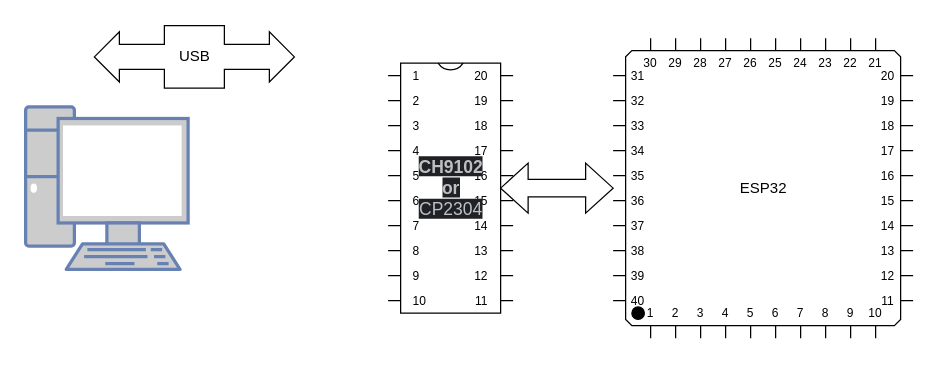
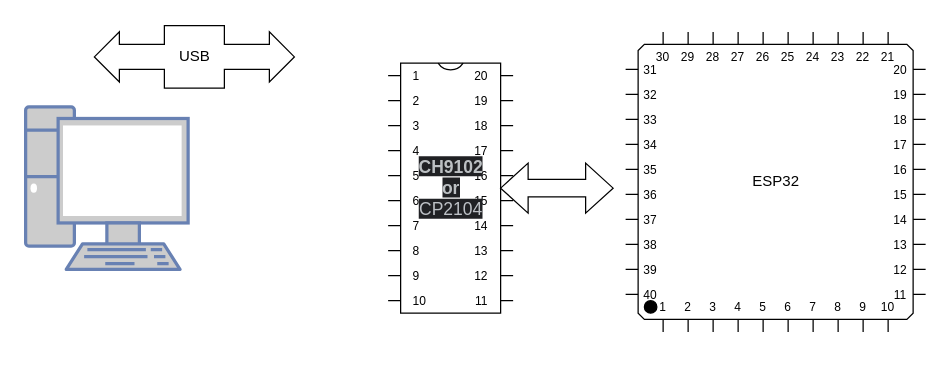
node "CH9102 or CP2304": label "CH9102 or CP2304" -> "CH9102 or CP2104"
node "ESP32": moved (763, 188) -> (776, 182)
